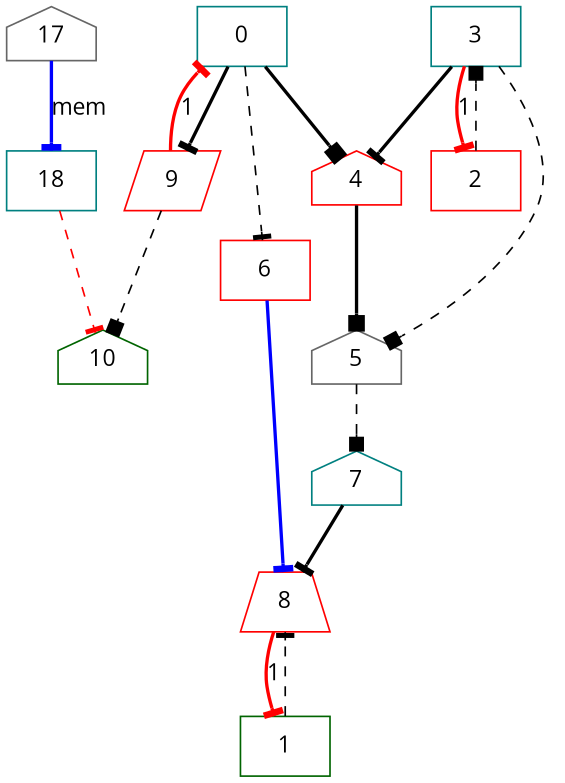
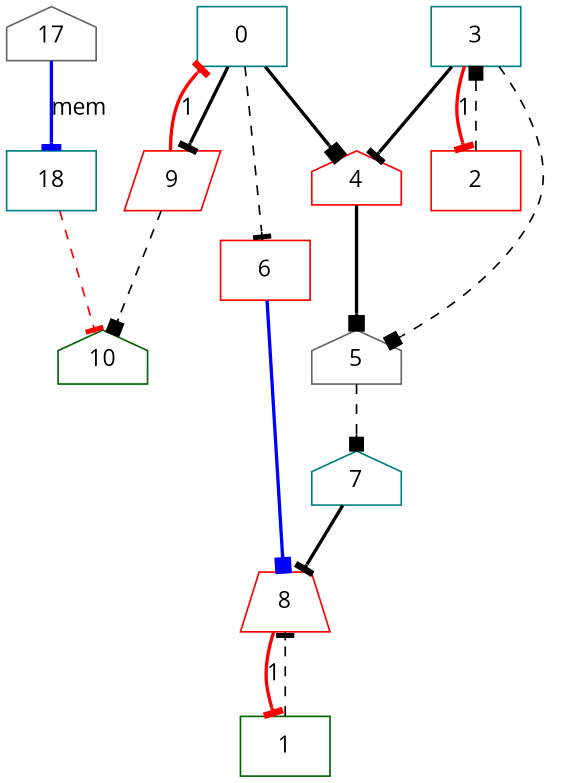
edge "6" -> "8": arrowhead tee -> box
